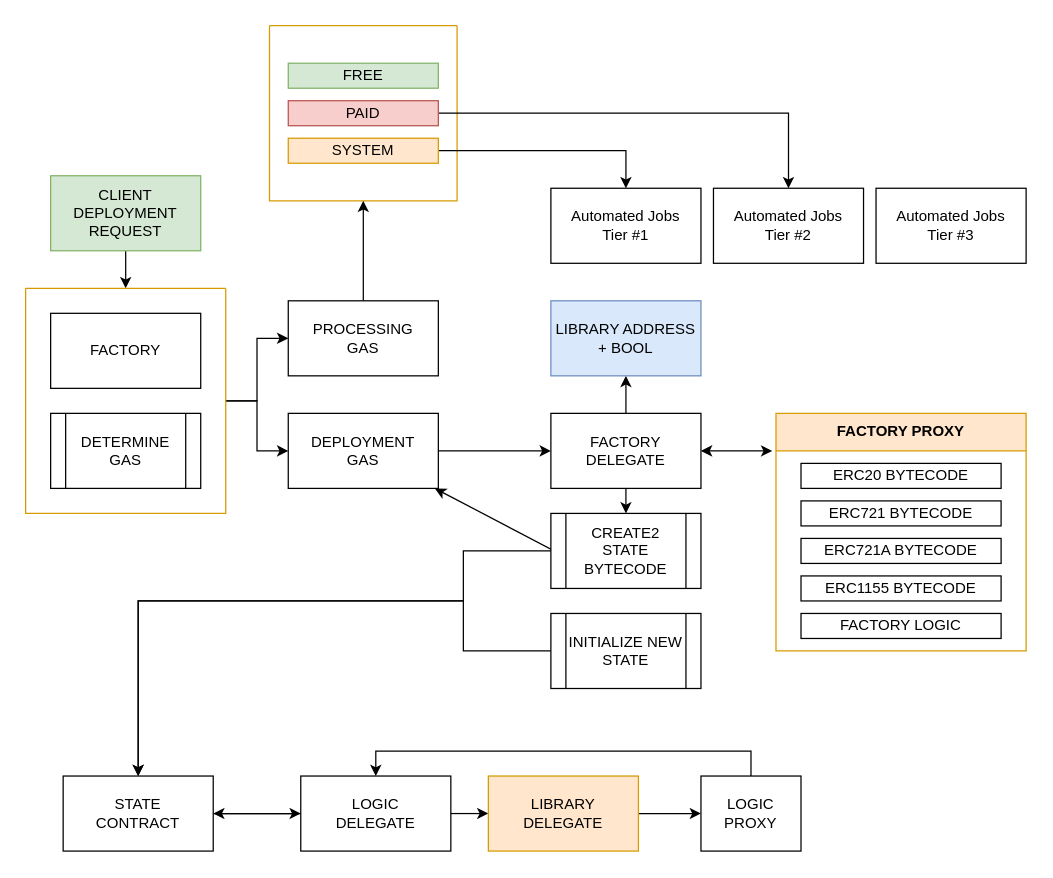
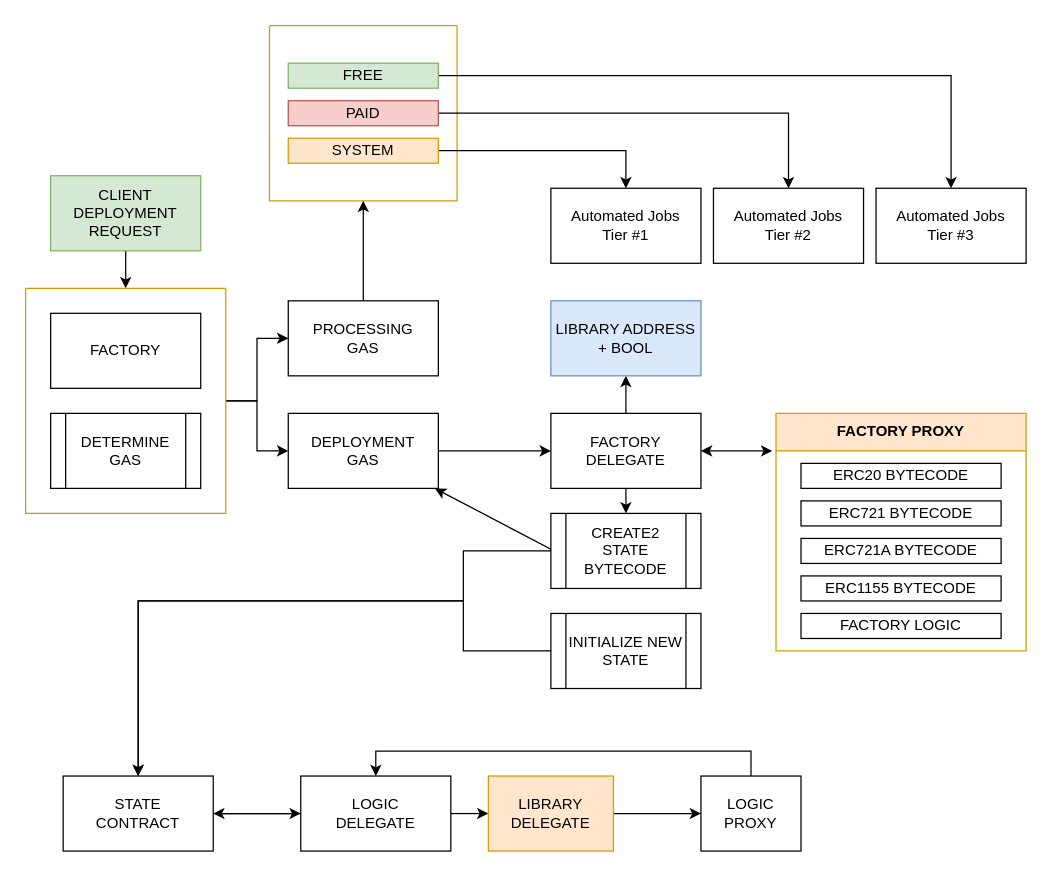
edge "FREE" -> "Automated Jobs Tier #3": added
node "LIBRARY DELEGATE": size 150x75 -> 125x75
